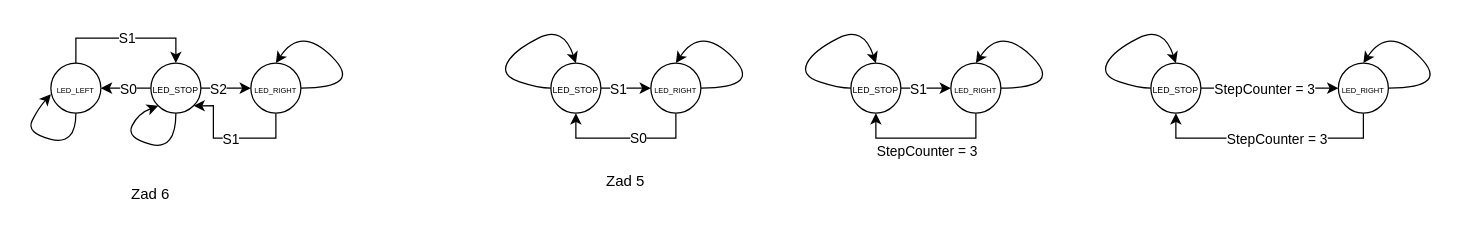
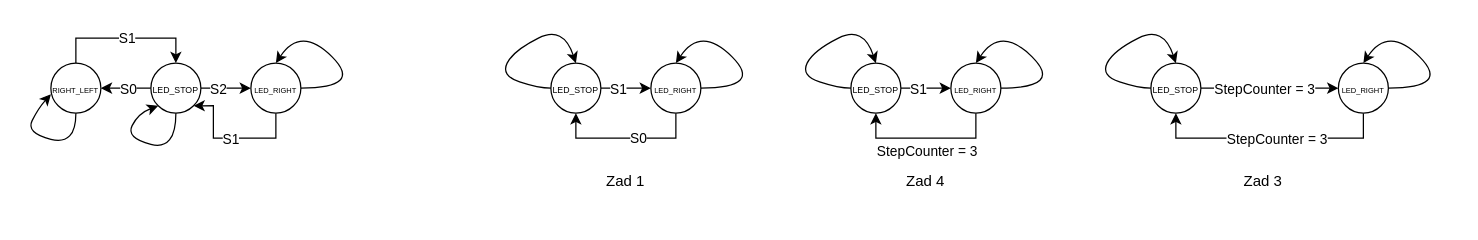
node "LED_LEFT": label "LED_LEFT" -> "RIGHT_LEFT"
node "Zad 5": label "Zad 5" -> "Zad 1"
node "Zad 4": added
node "Zad 3": added
node "Zad 6": removed
